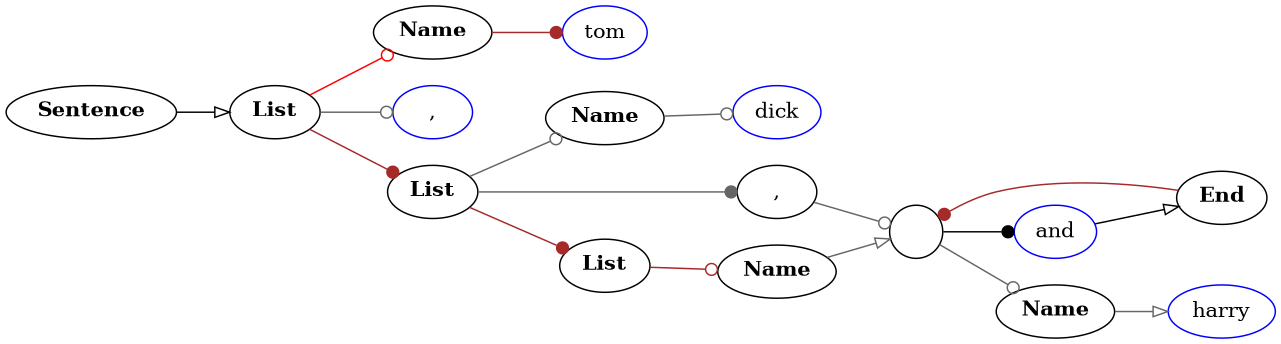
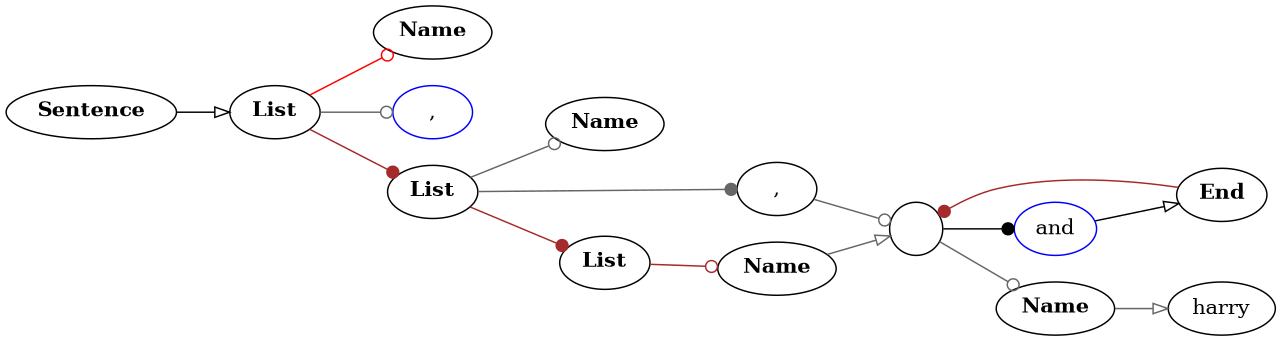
node "tom": removed
node "dick": removed
node "harry": color blue -> black
